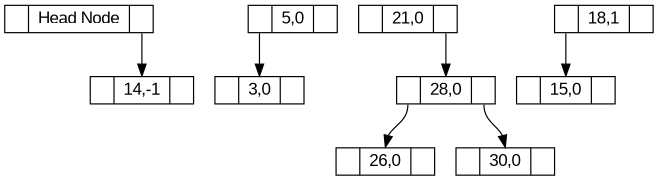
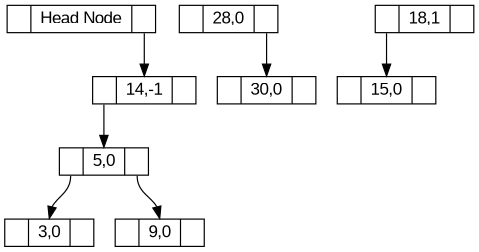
node "21,0": removed
edge "14,-1" -> "5,0": added
node "26,0": removed
node "9,0": added
